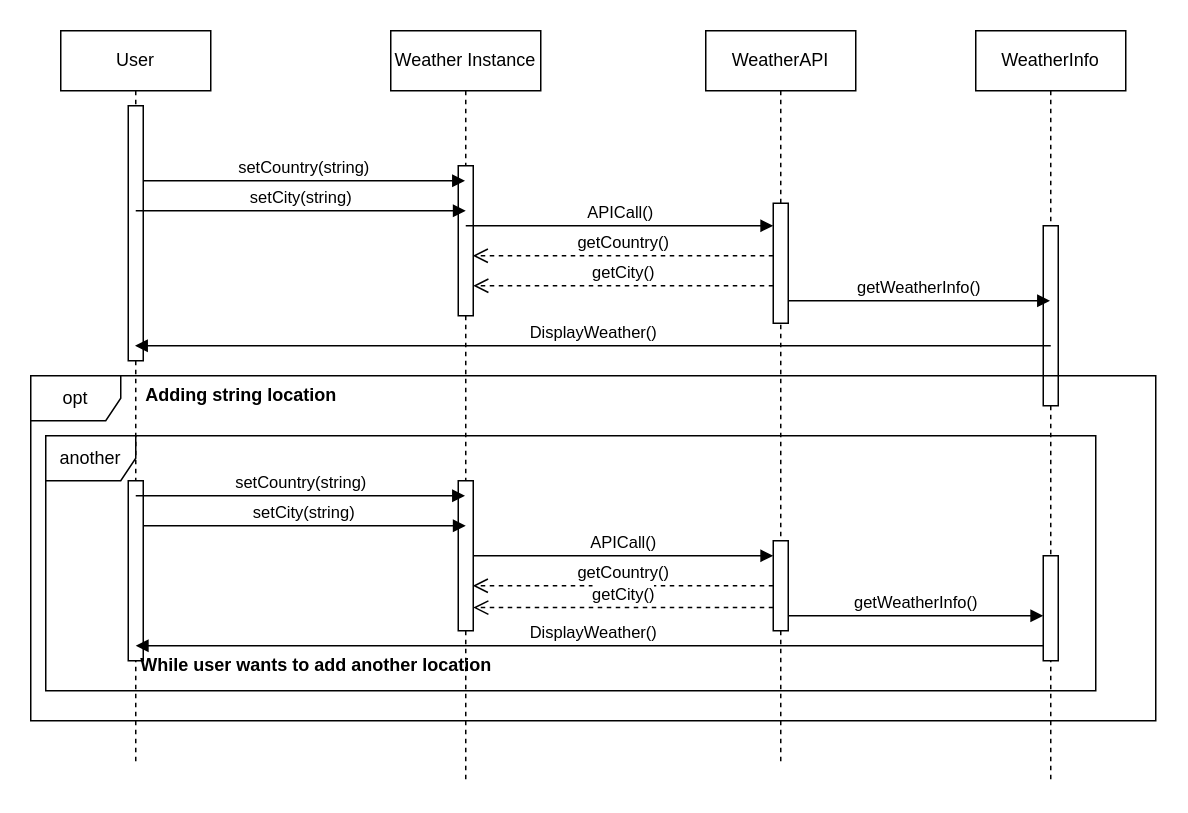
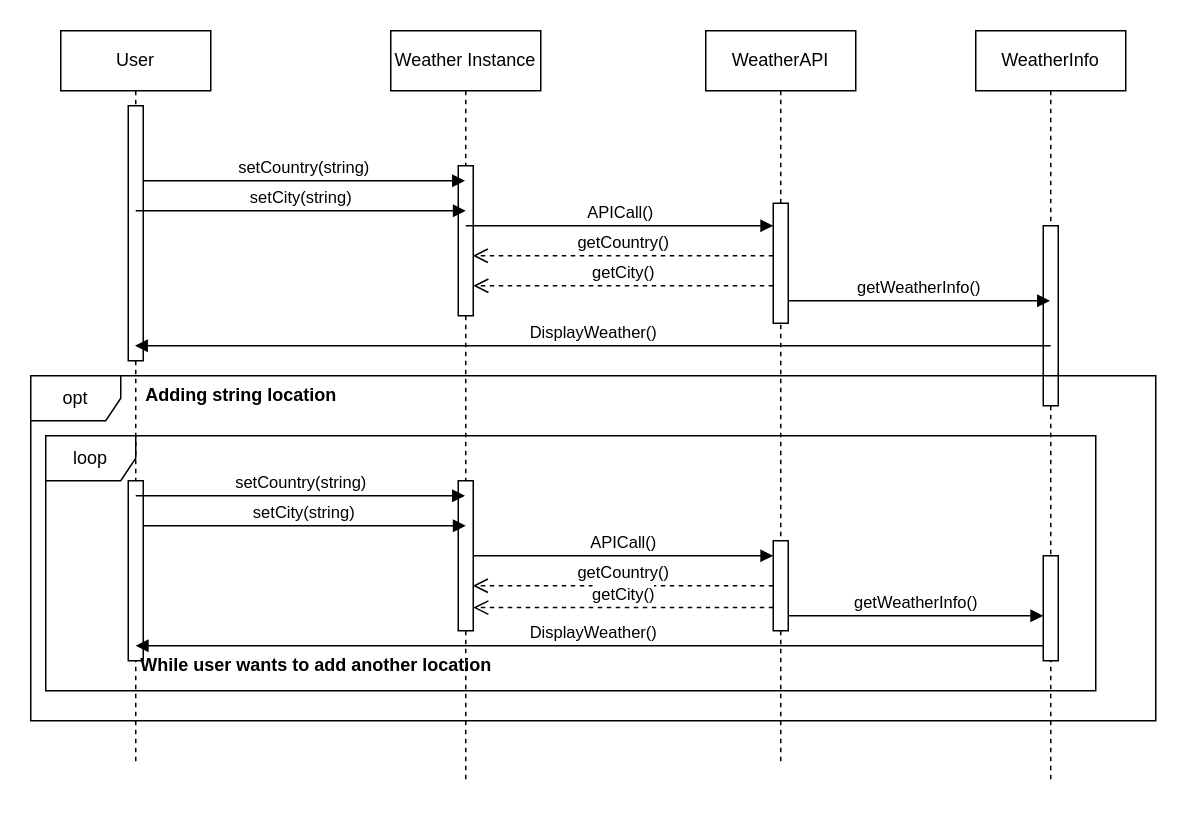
node "another": label "another" -> "loop"
